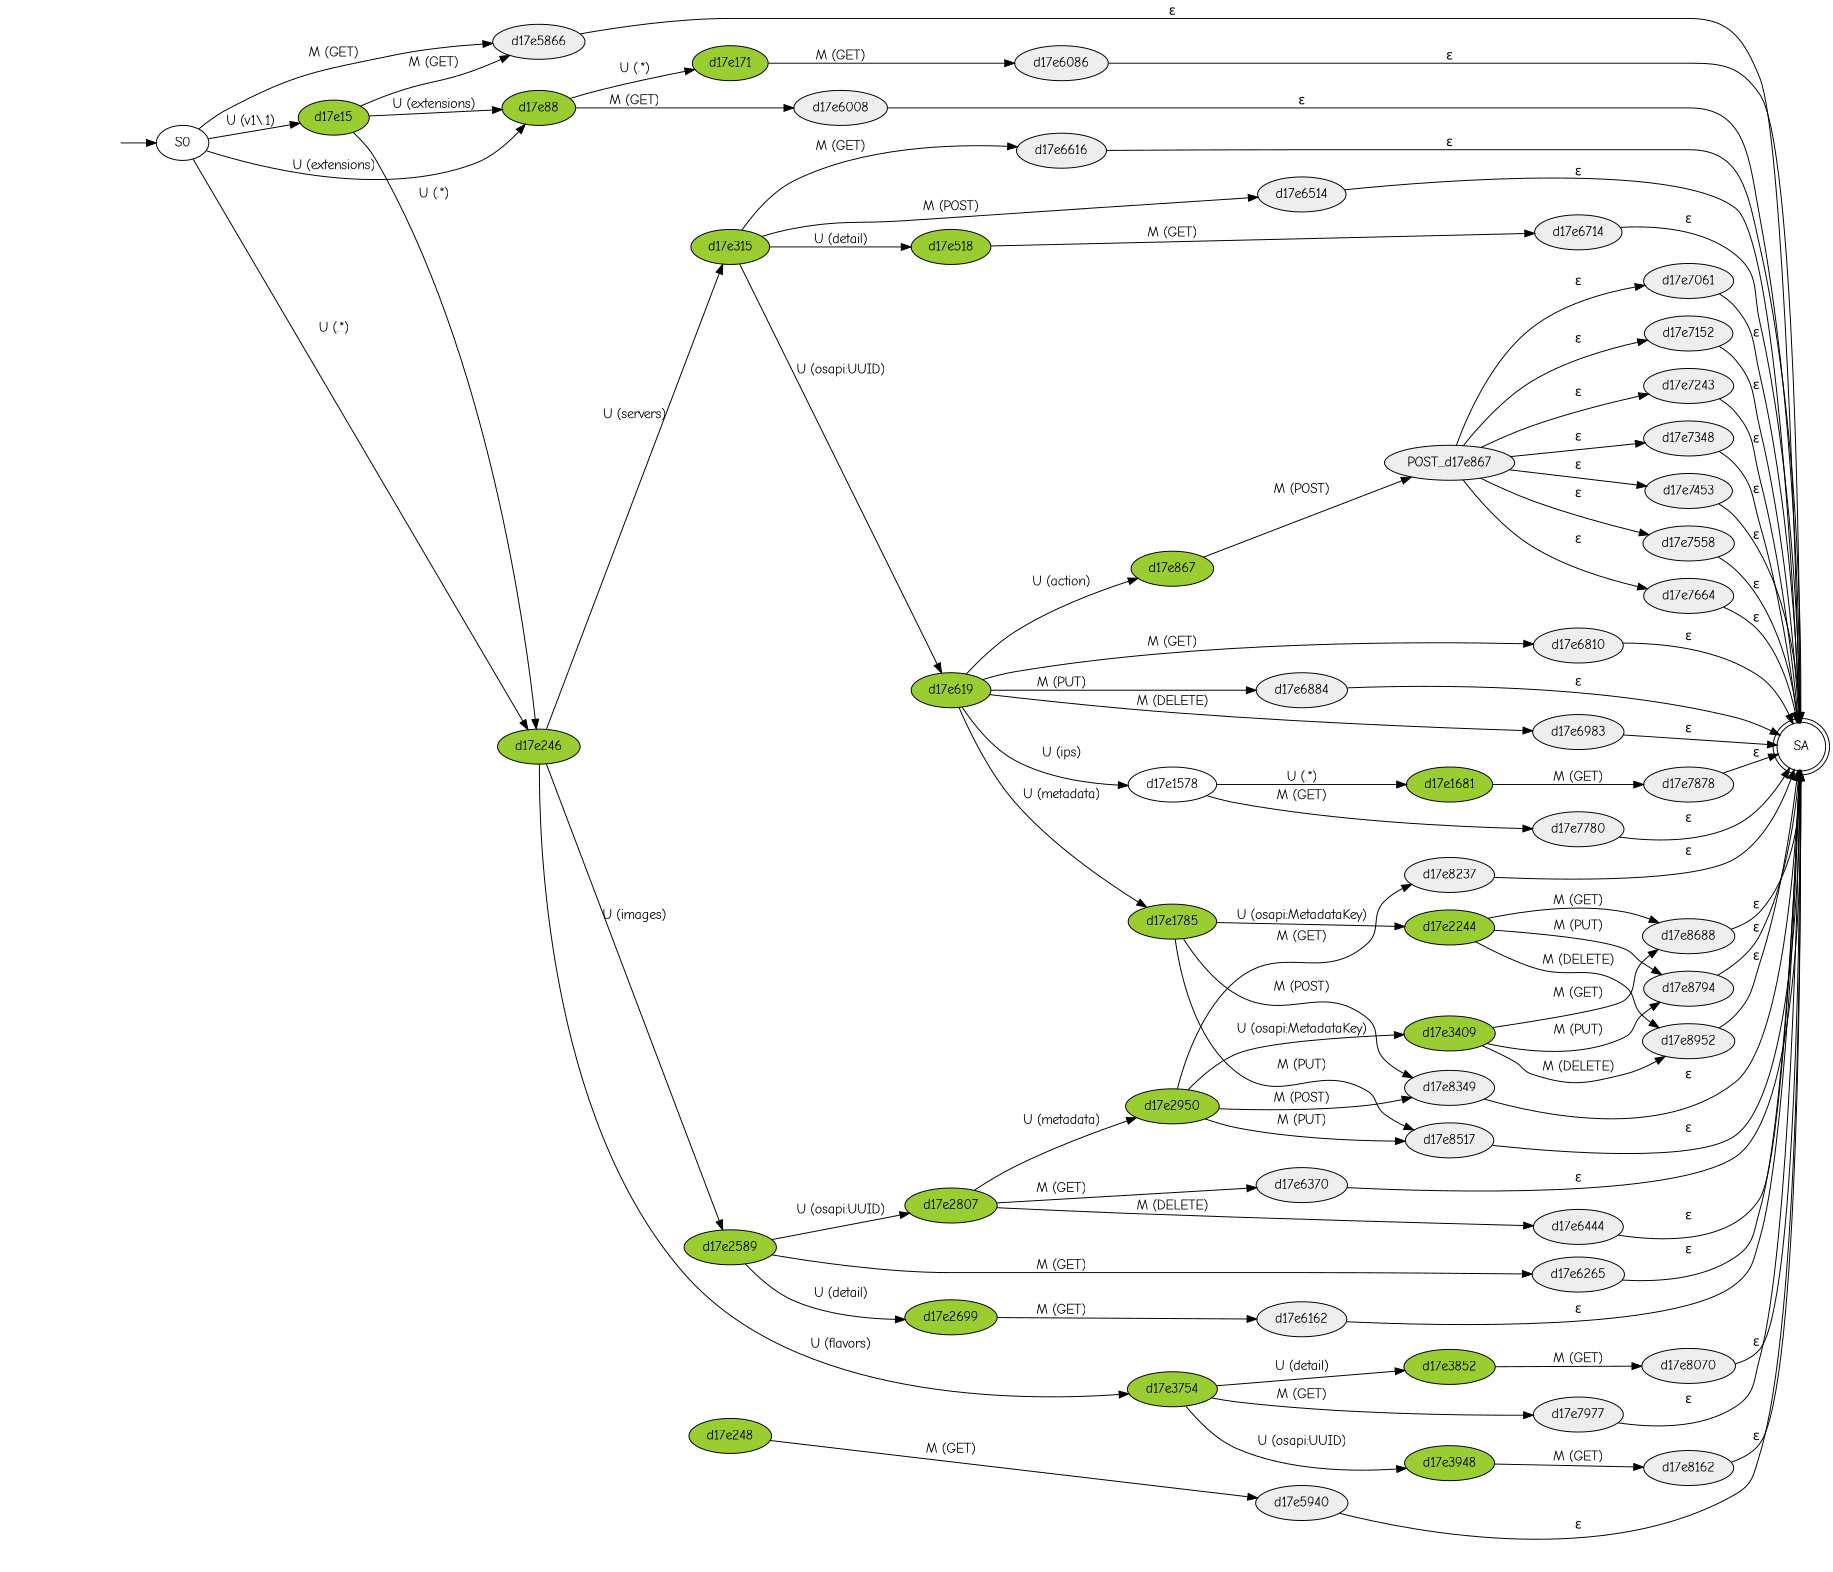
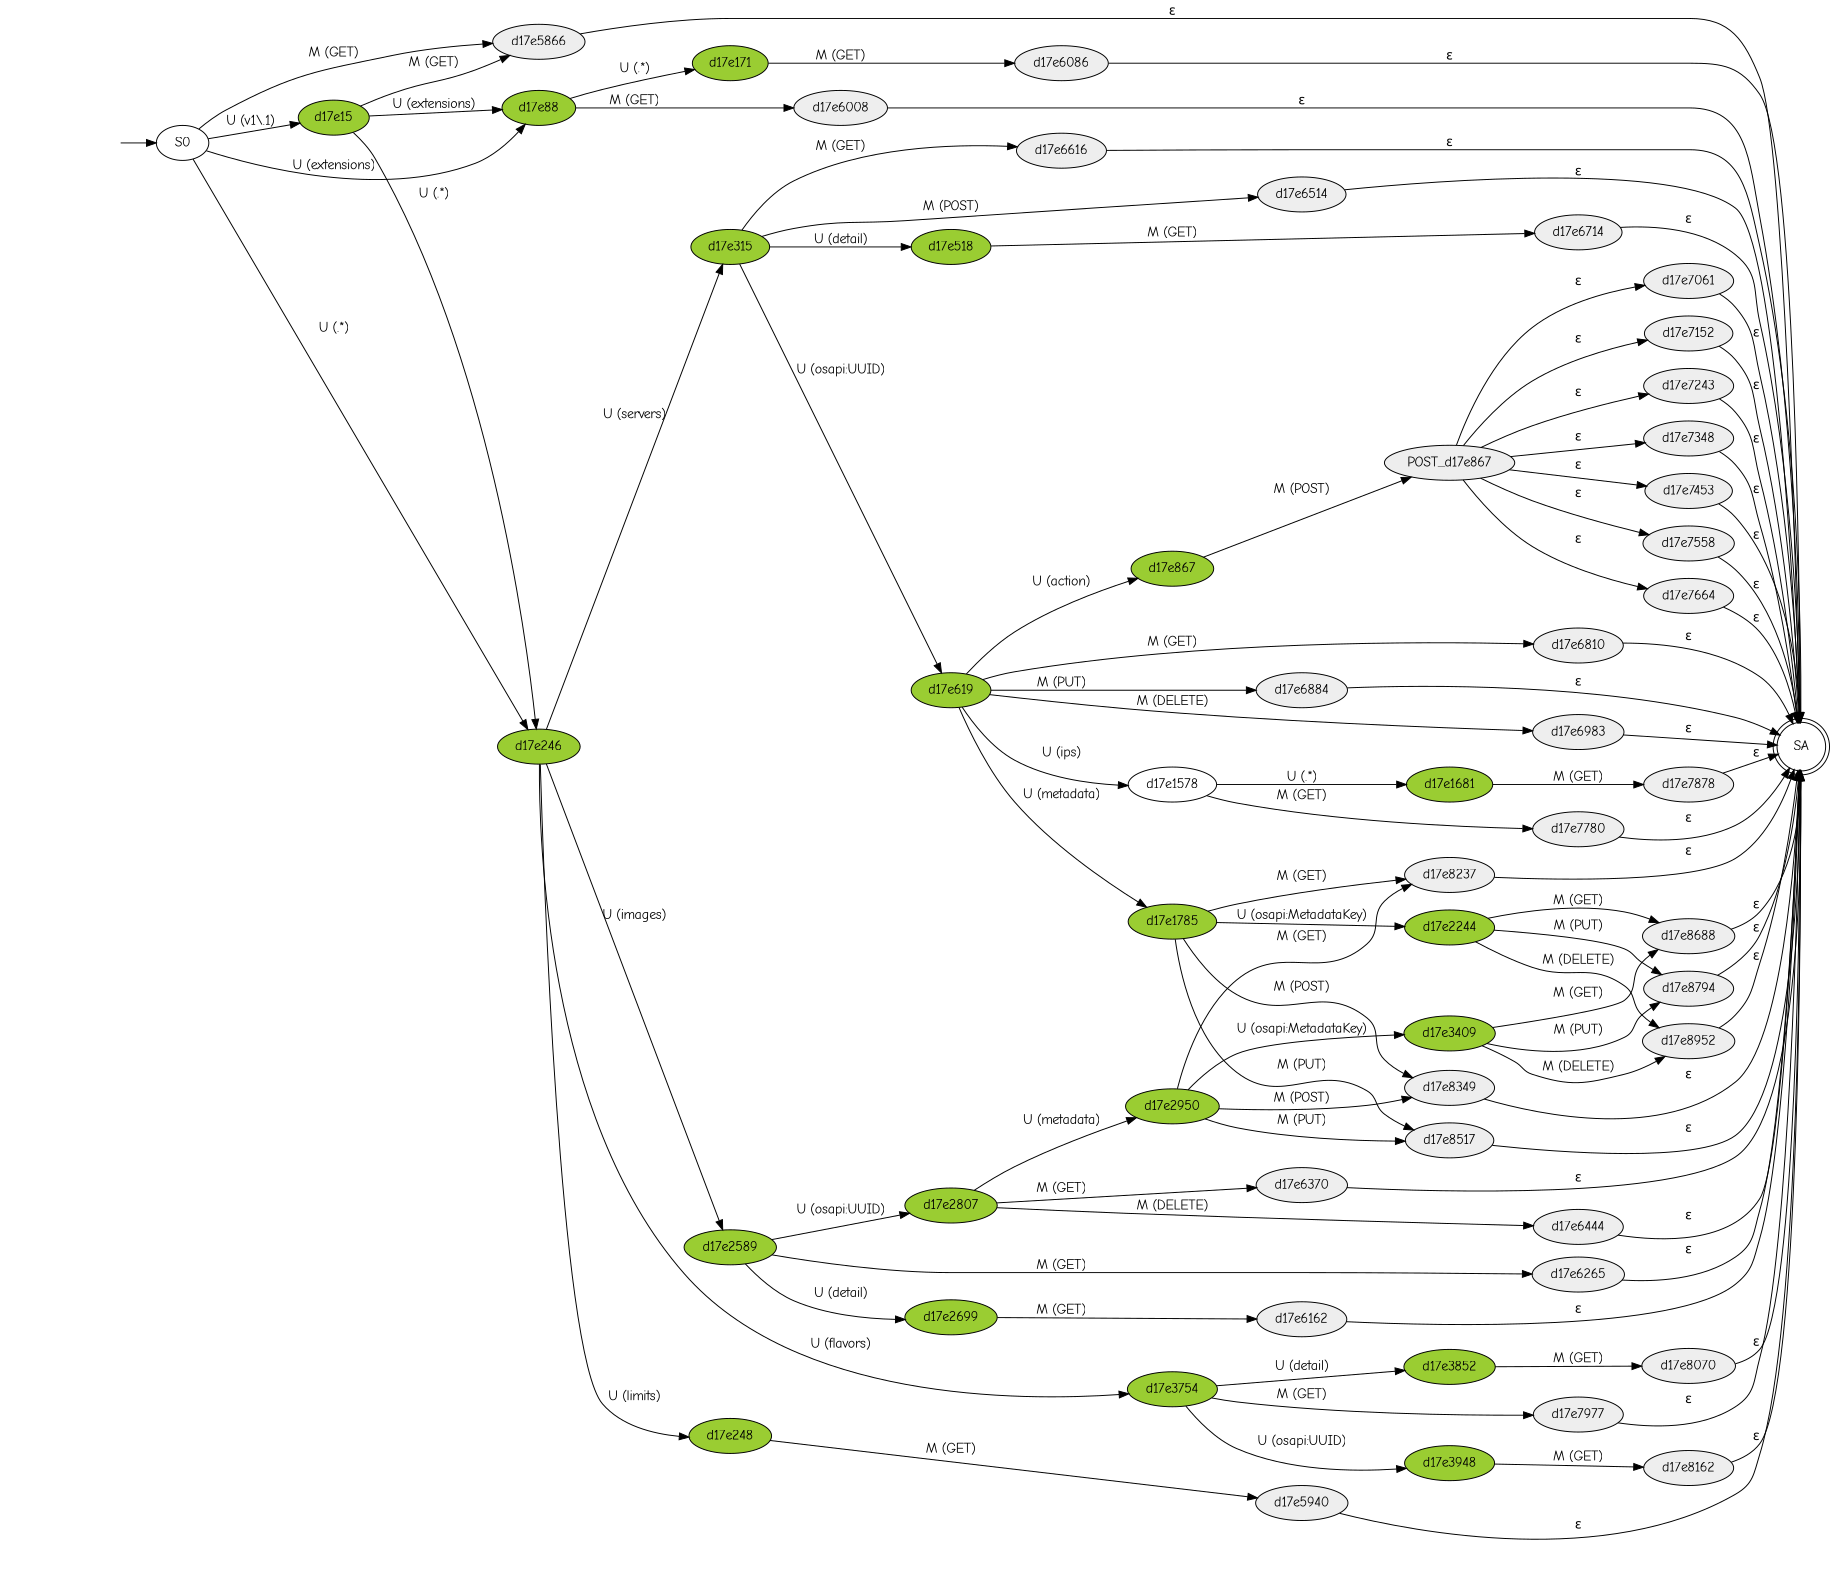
edge "d17e1785" -> "d17e8237": added, label "M (GET)"
edge "d17e246" -> "d17e248": added, label "U (limits)"
